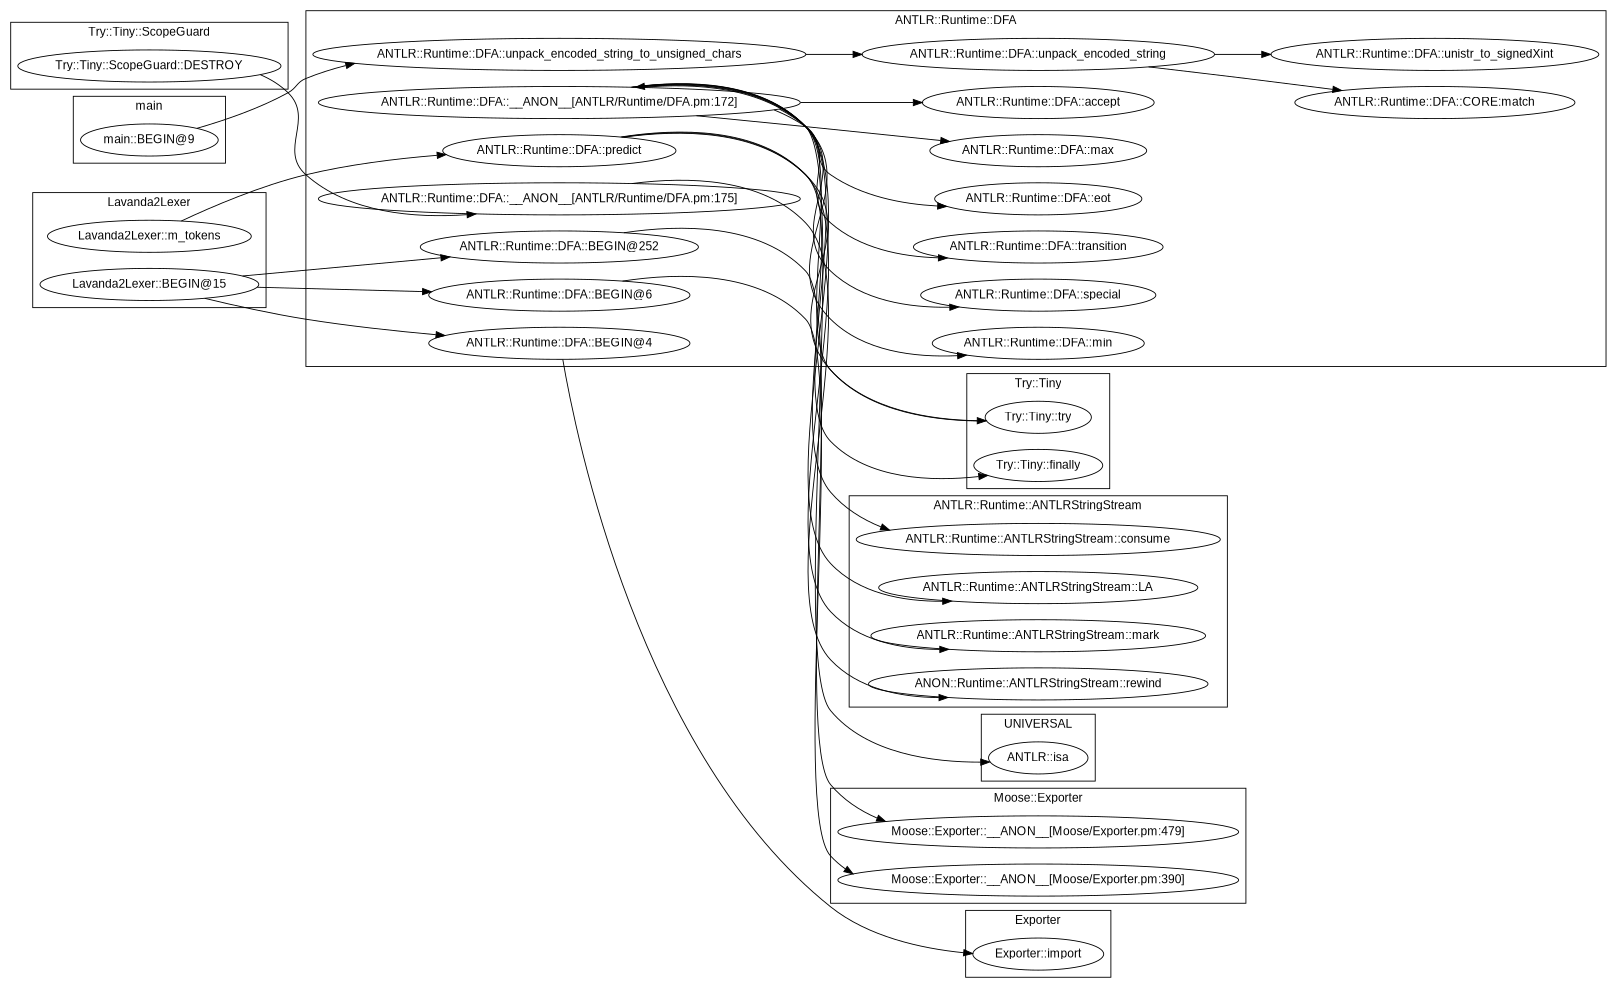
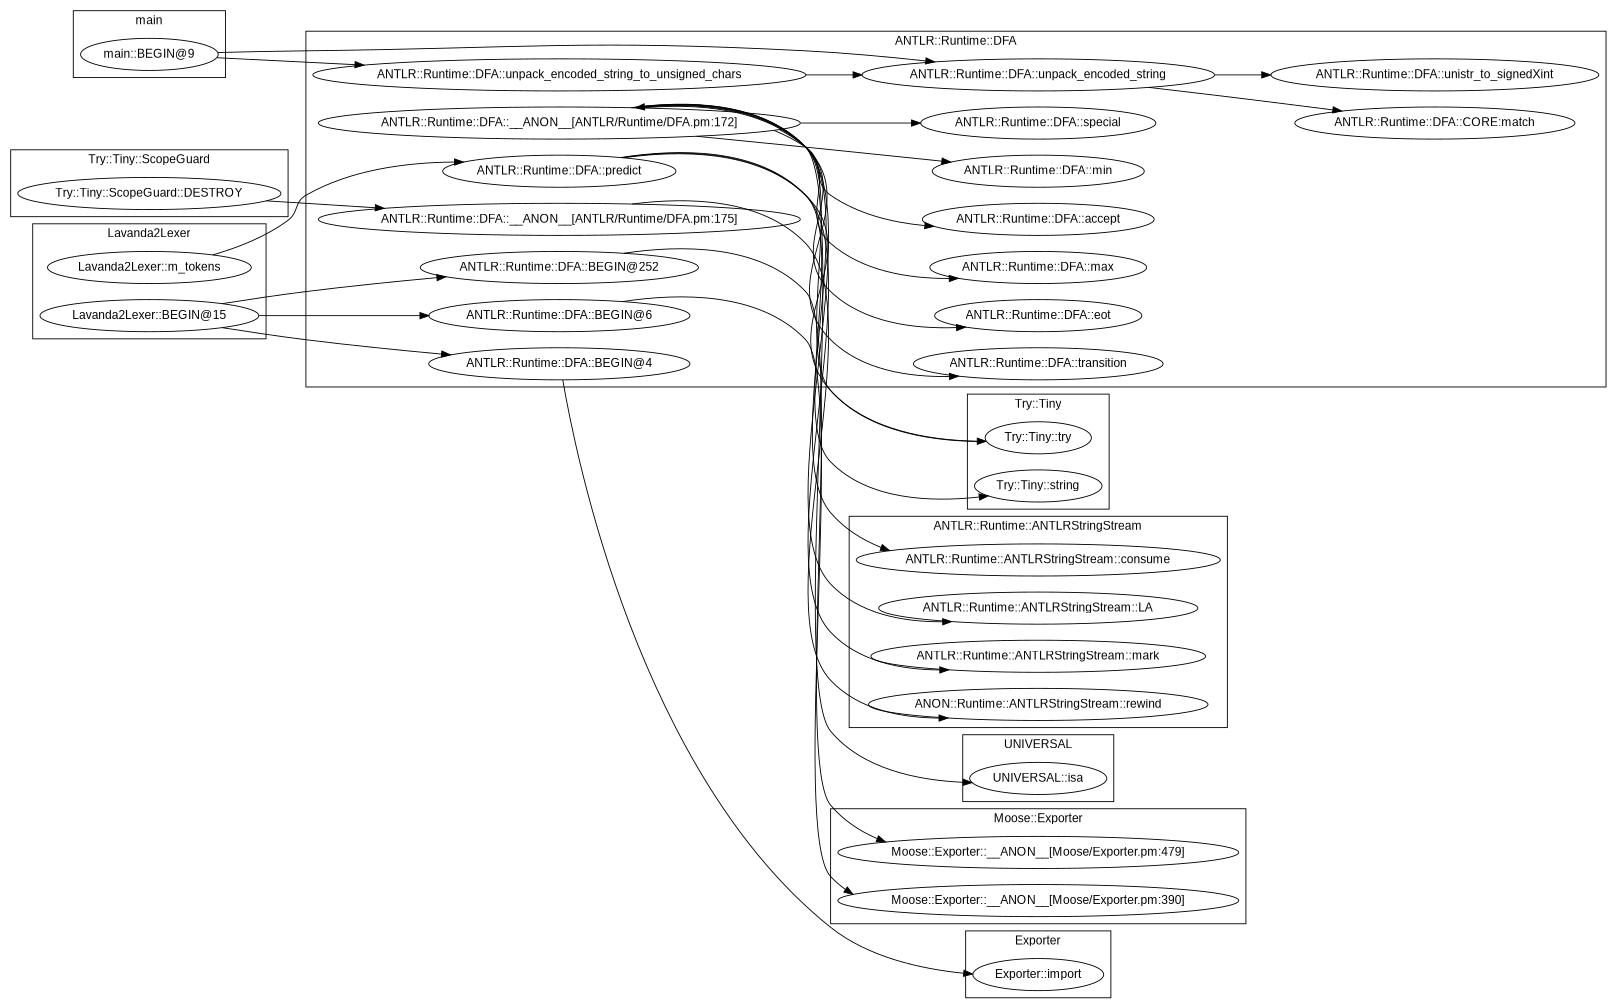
edge "main::BEGIN@9" -> "ANTLR::Runtime::DFA::unpack_encoded_string": added
node "Try::Tiny::finally": label "Try::Tiny::finally" -> "Try::Tiny::string"
node "ANTLR::isa": label "ANTLR::isa" -> "UNIVERSAL::isa"
